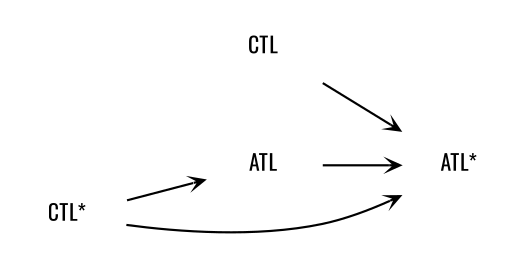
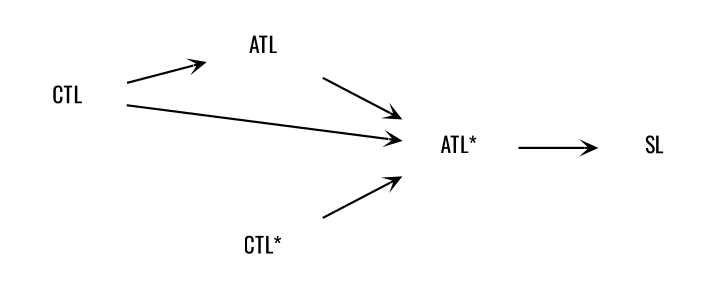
node "SL": added
edge "CTL*" -> "ATL": now "CTL" -> "ATL"
